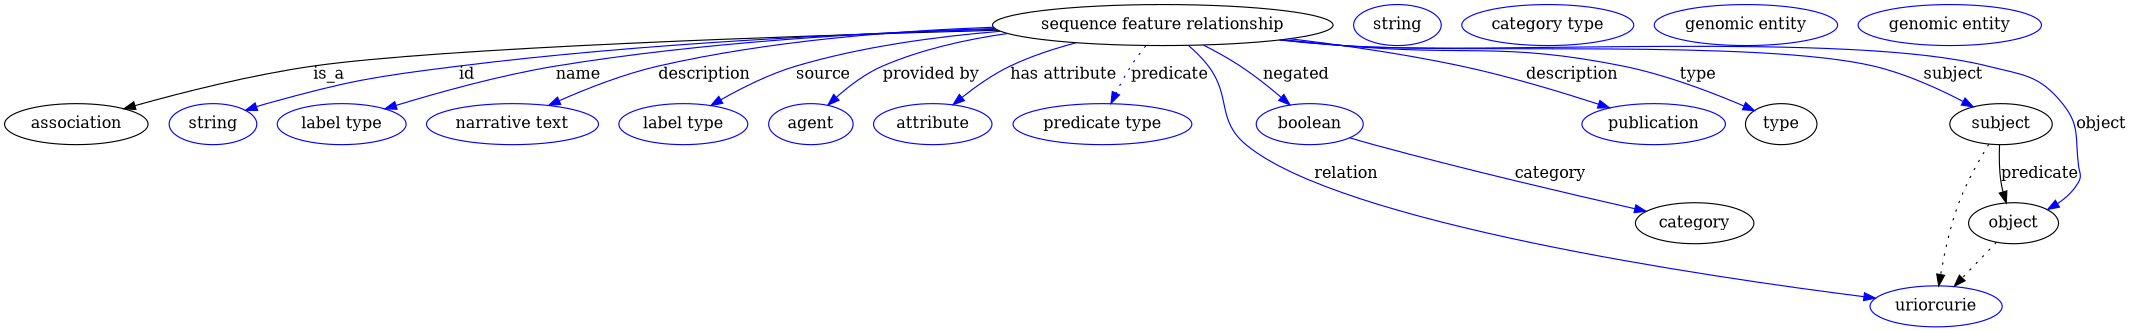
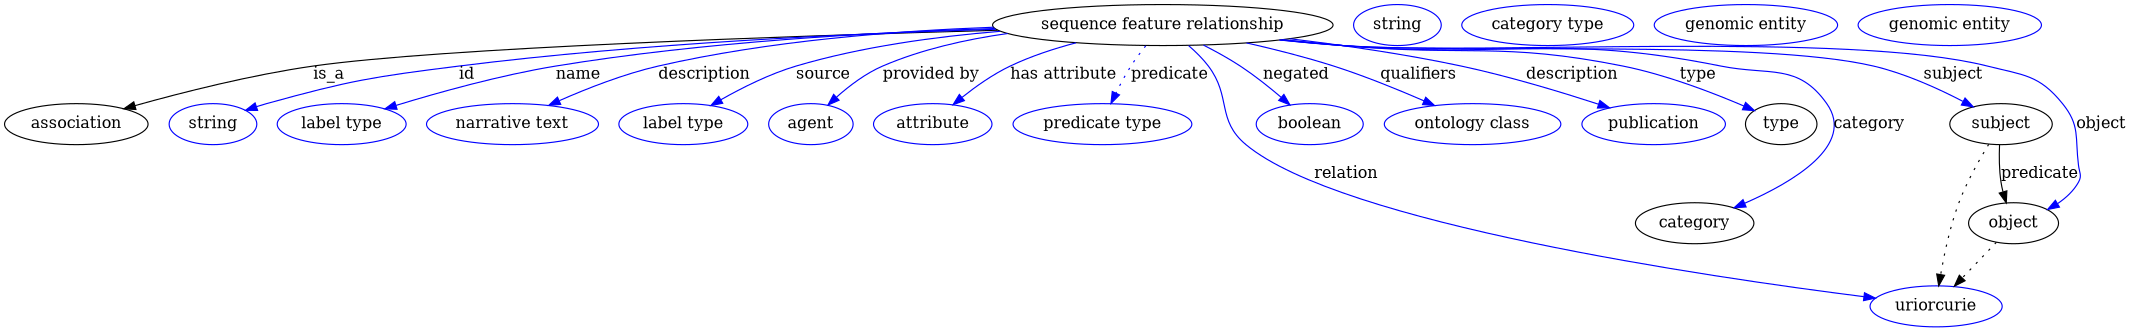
node "ontology class": added
edge "boolean" -> "category": now "sequence feature relationship" -> "category"
